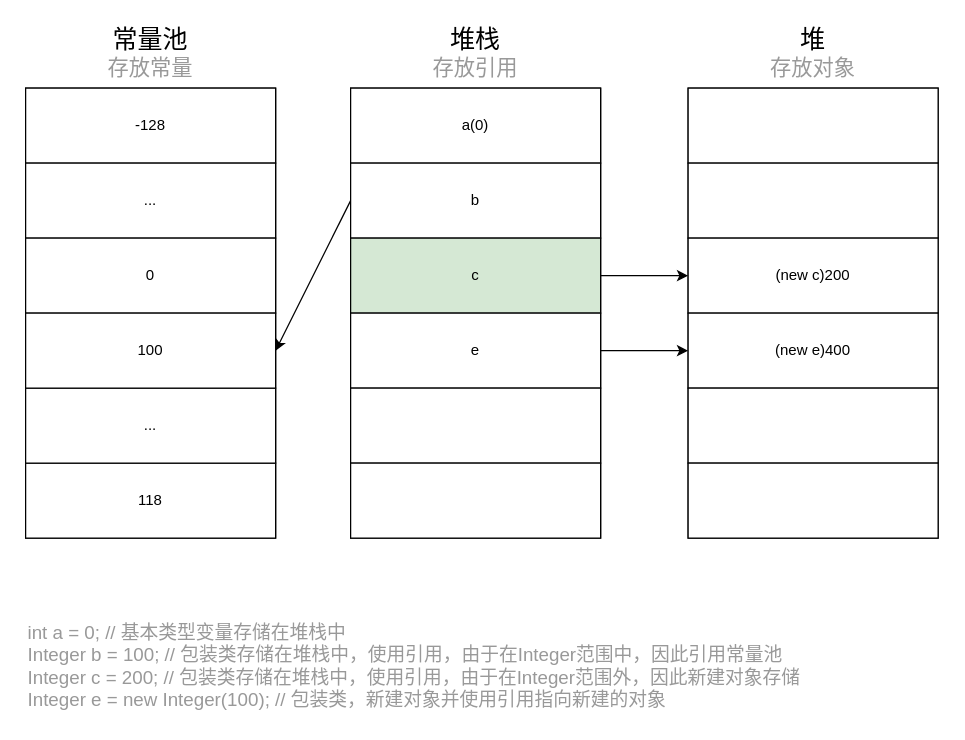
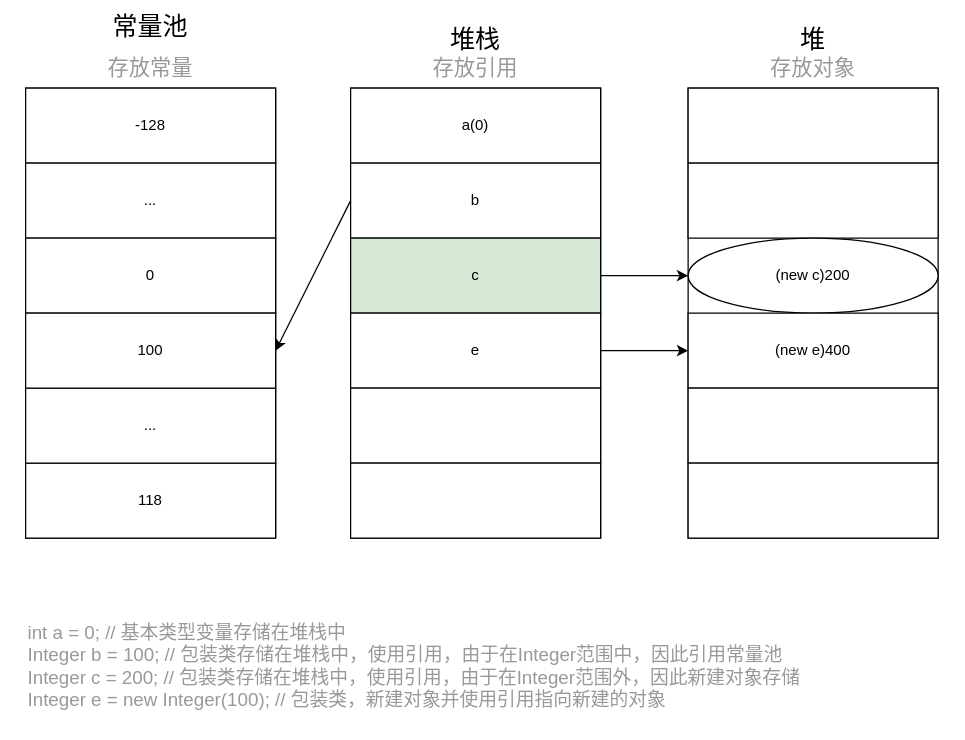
node "常量池": moved (151, 38) -> (151, 26)
node "(new c)200": shape rectangle -> ellipse
